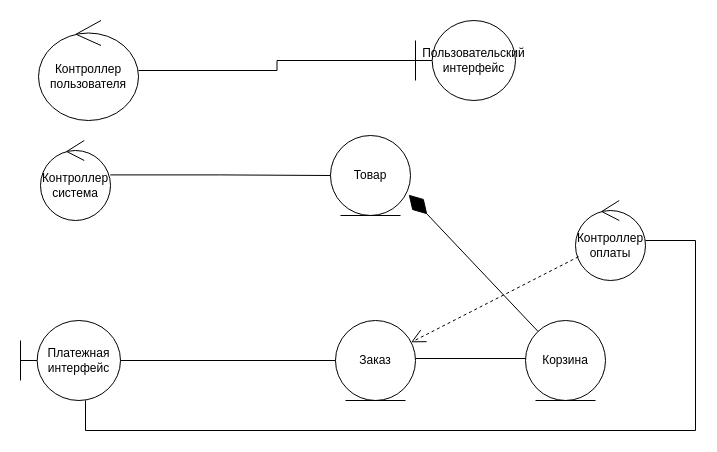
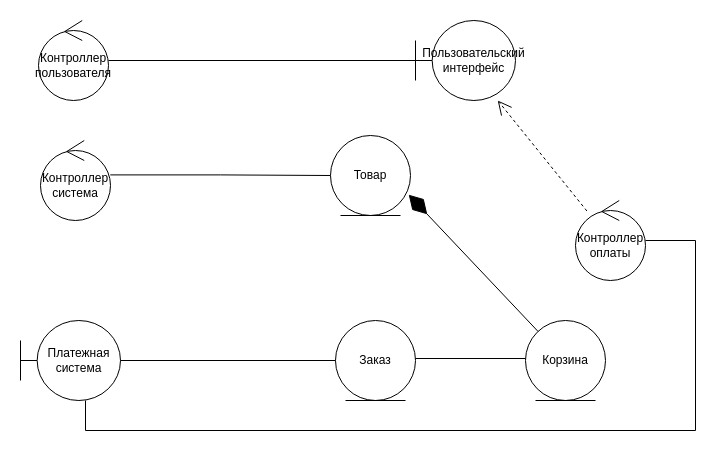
node "Контроллер пользователя": size 100x100 -> 70x80
edge "Контроллер оплаты" -> "Заказ": now "Контроллер оплаты" -> "Пользовательский интерфейс"
node "Платежная интерфейс": label "Платежная интерфейс" -> "Платежная система"
